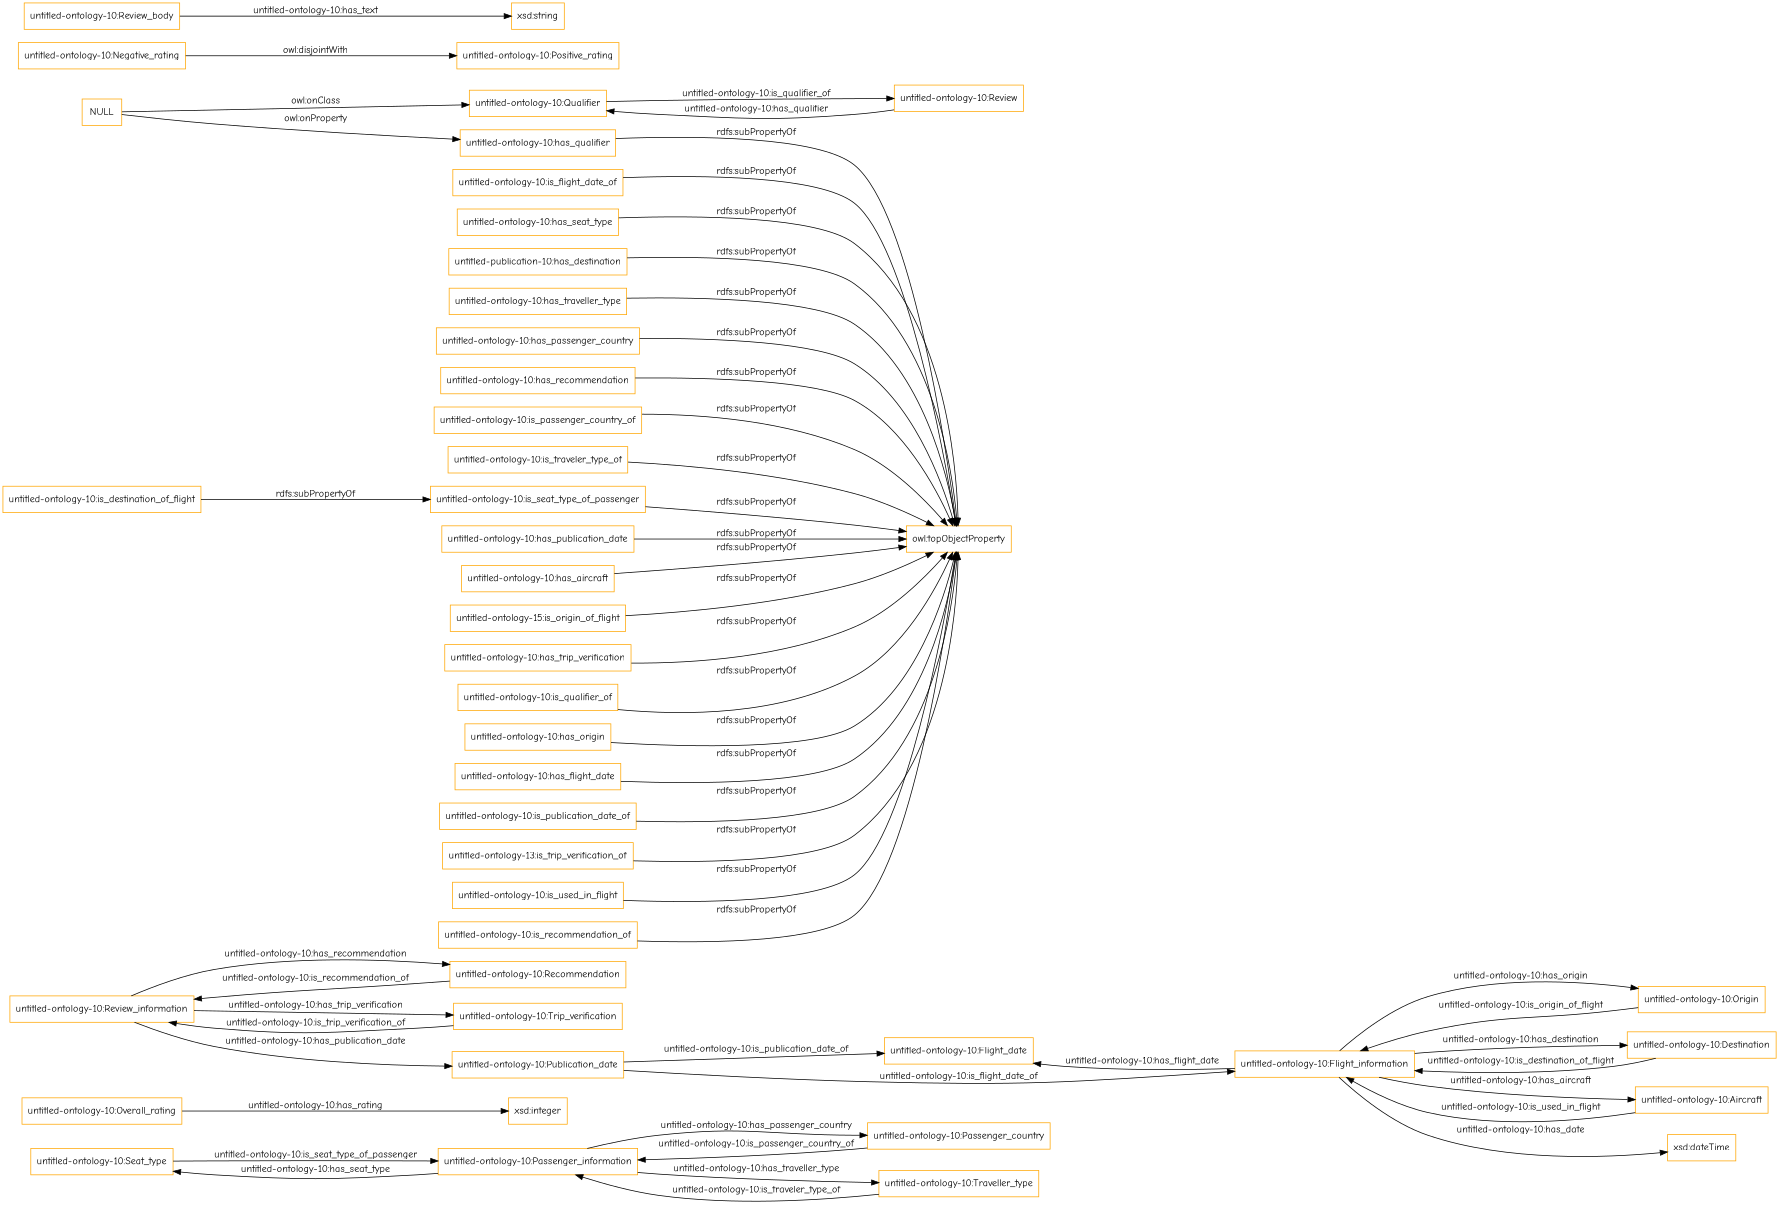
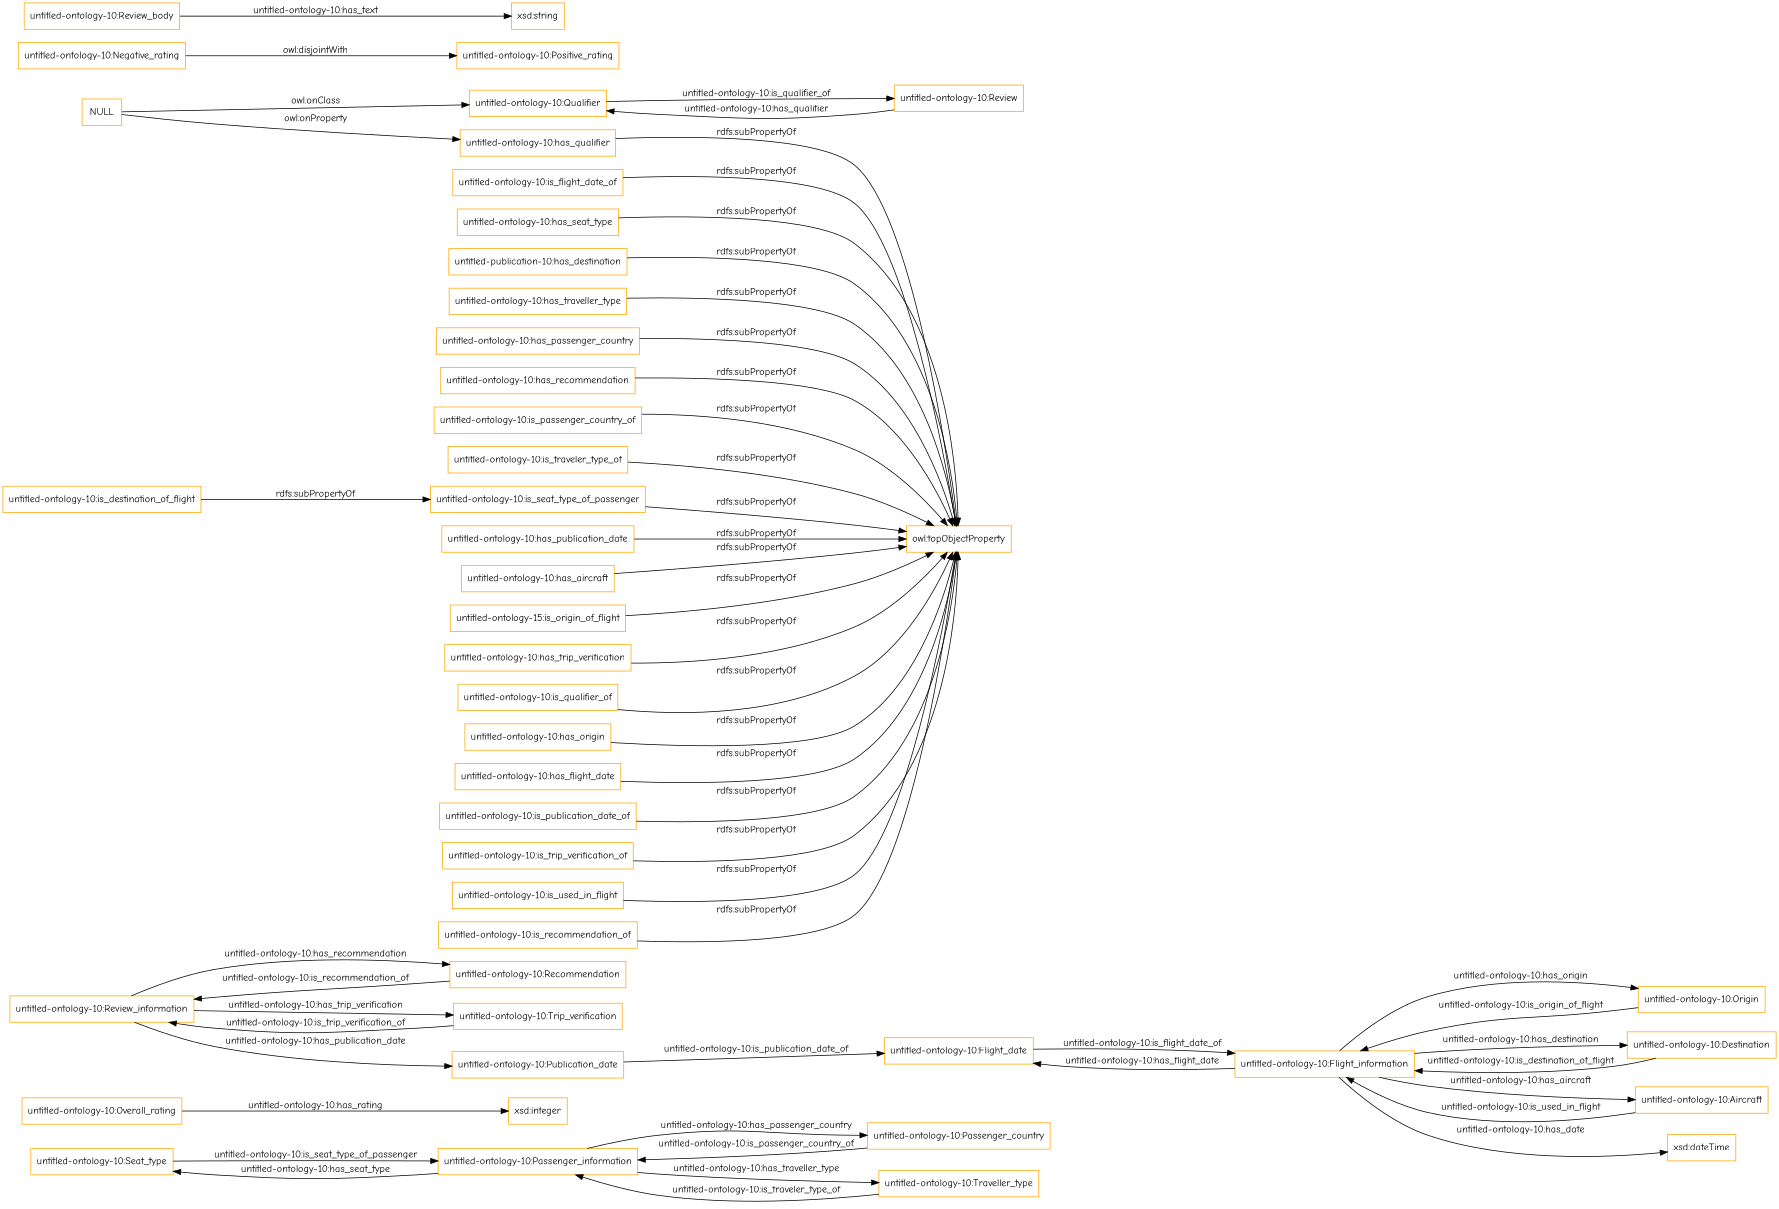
node "untitled-ontology-13:is_trip_verification_of": label "untitled-ontology-13:is_trip_verification_of" -> "untitled-ontology-10:is_trip_verification_of"
edge "untitled-ontology-10:Publication_date" -> "untitled-ontology-10:Flight_information": now "untitled-ontology-10:Flight_date" -> "untitled-ontology-10:Flight_information"
